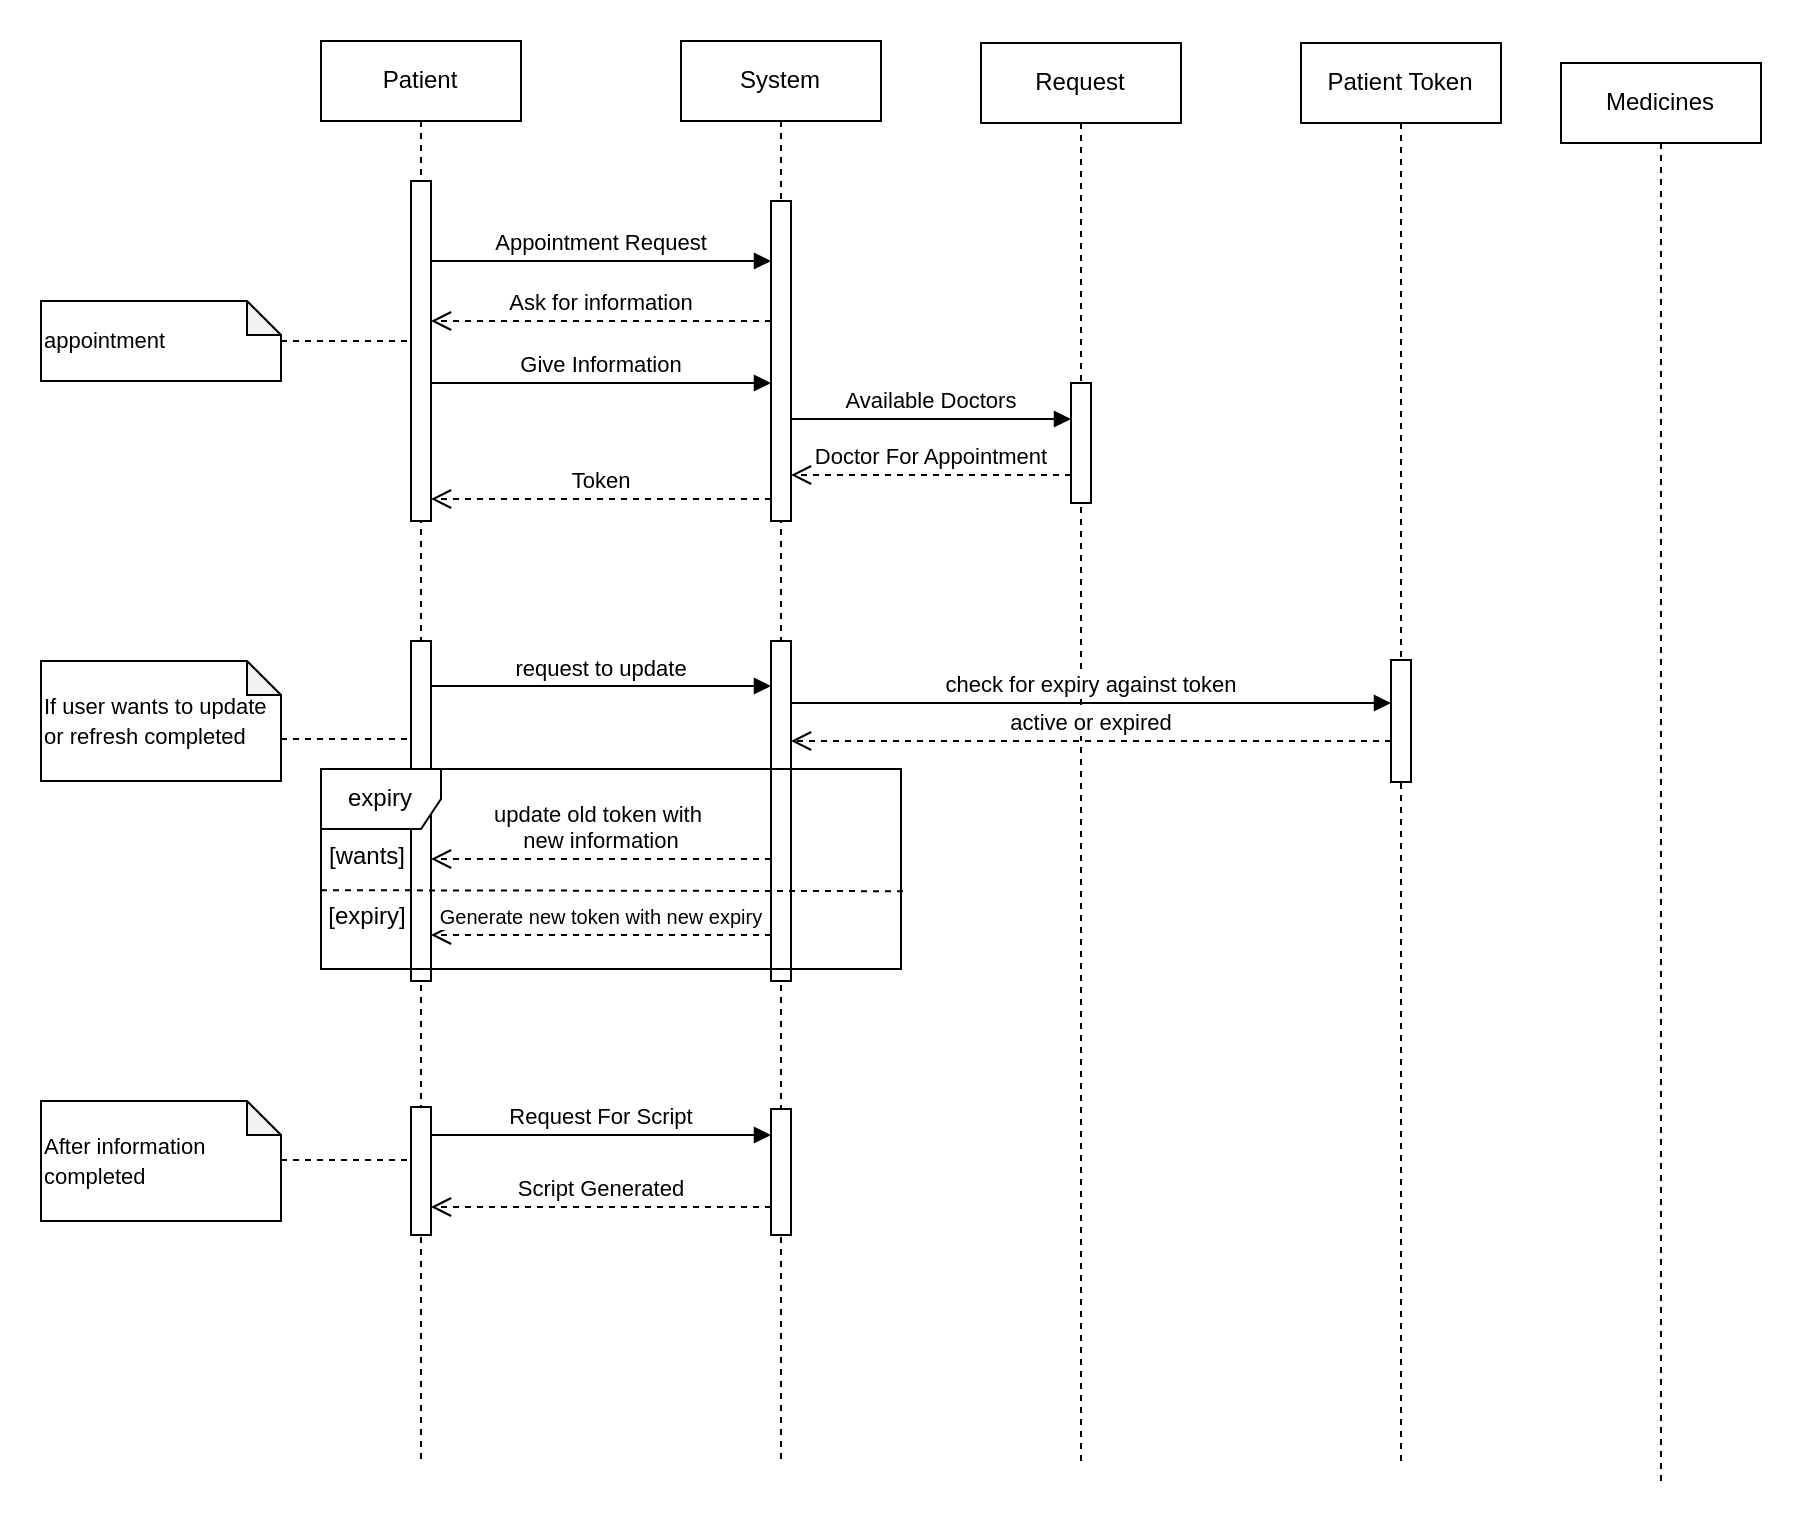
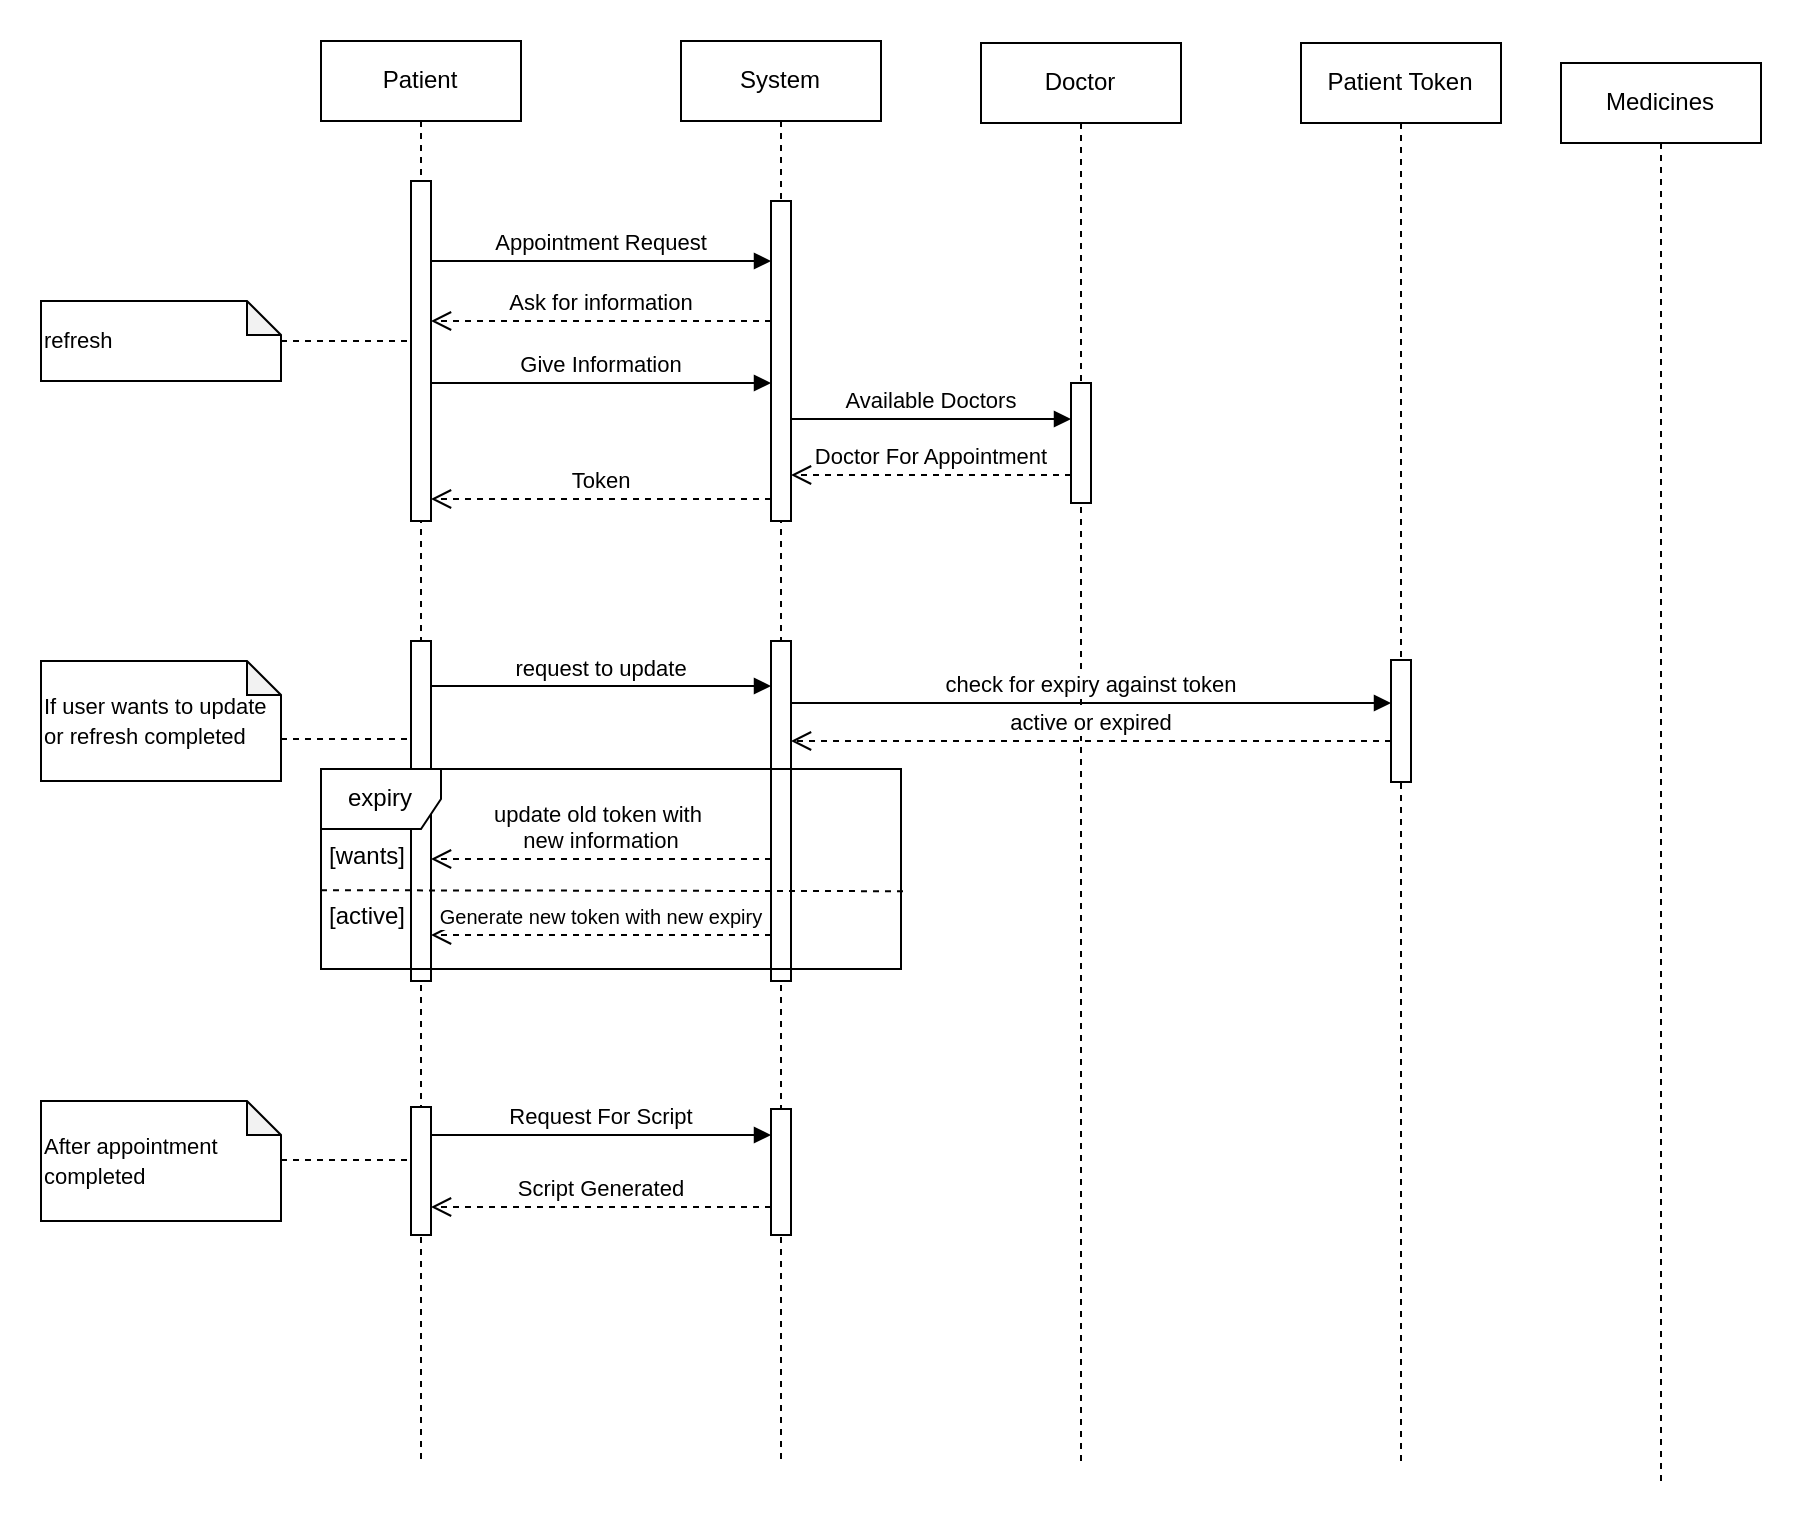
node "Request": label "Request" -> "Doctor"
node "appointment": label "appointment" -> "refresh"
node "[expiry]": label "[expiry]" -> "[active]"
node "After information completed": label "After information completed" -> "After appointment completed"
